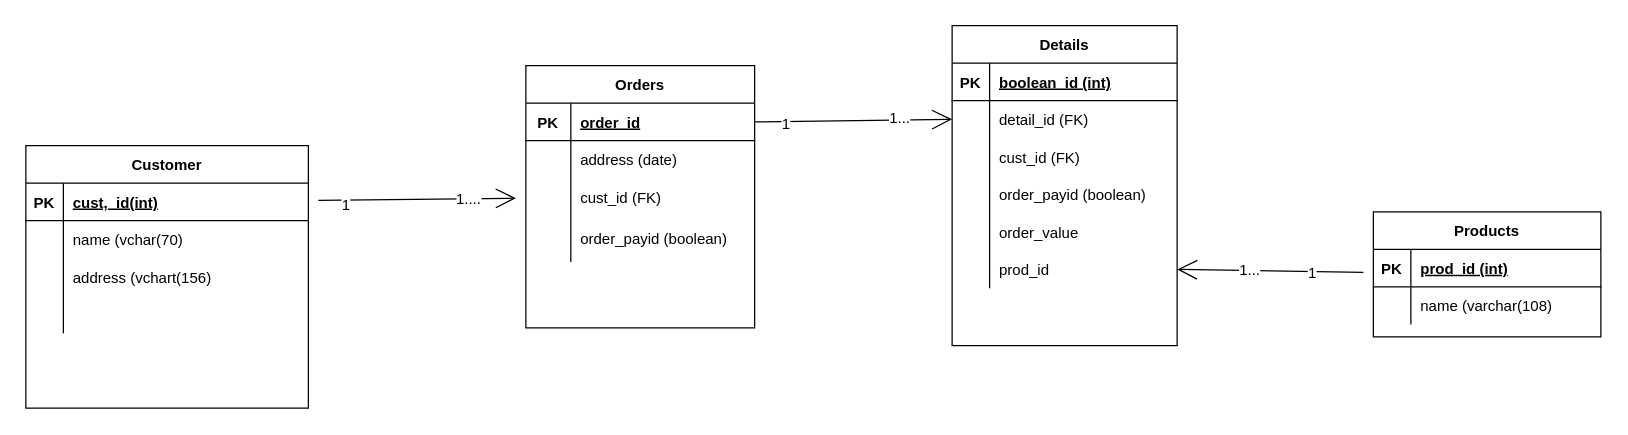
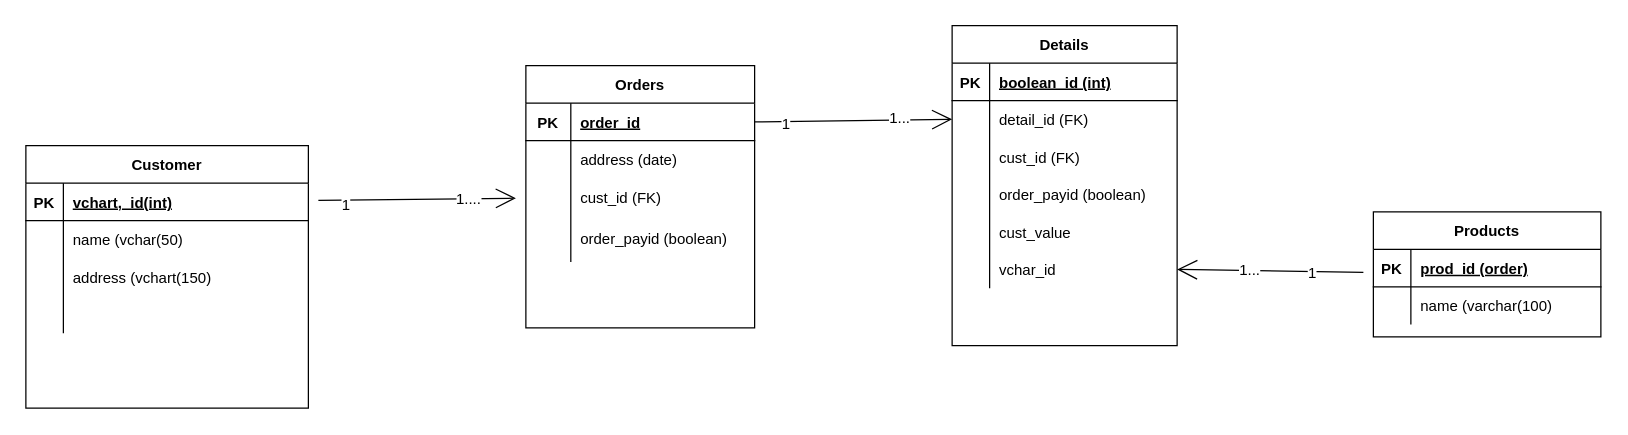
node "cust,_id(int)": label "cust,_id(int)" -> "vchart,_id(int)"
node "order_value": label "order_value" -> "cust_value"
node "name (vchar(70)": label "name (vchar(70)" -> "name (vchar(50)"
node "prod_id (int)": label "prod_id (int)" -> "prod_id (order)"
node "prod_id": label "prod_id" -> "vchar_id"
node "address (vchart(156)": label "address (vchart(156)" -> "address (vchart(150)"
node "name (varchar(108)": label "name (varchar(108)" -> "name (varchar(100)"
